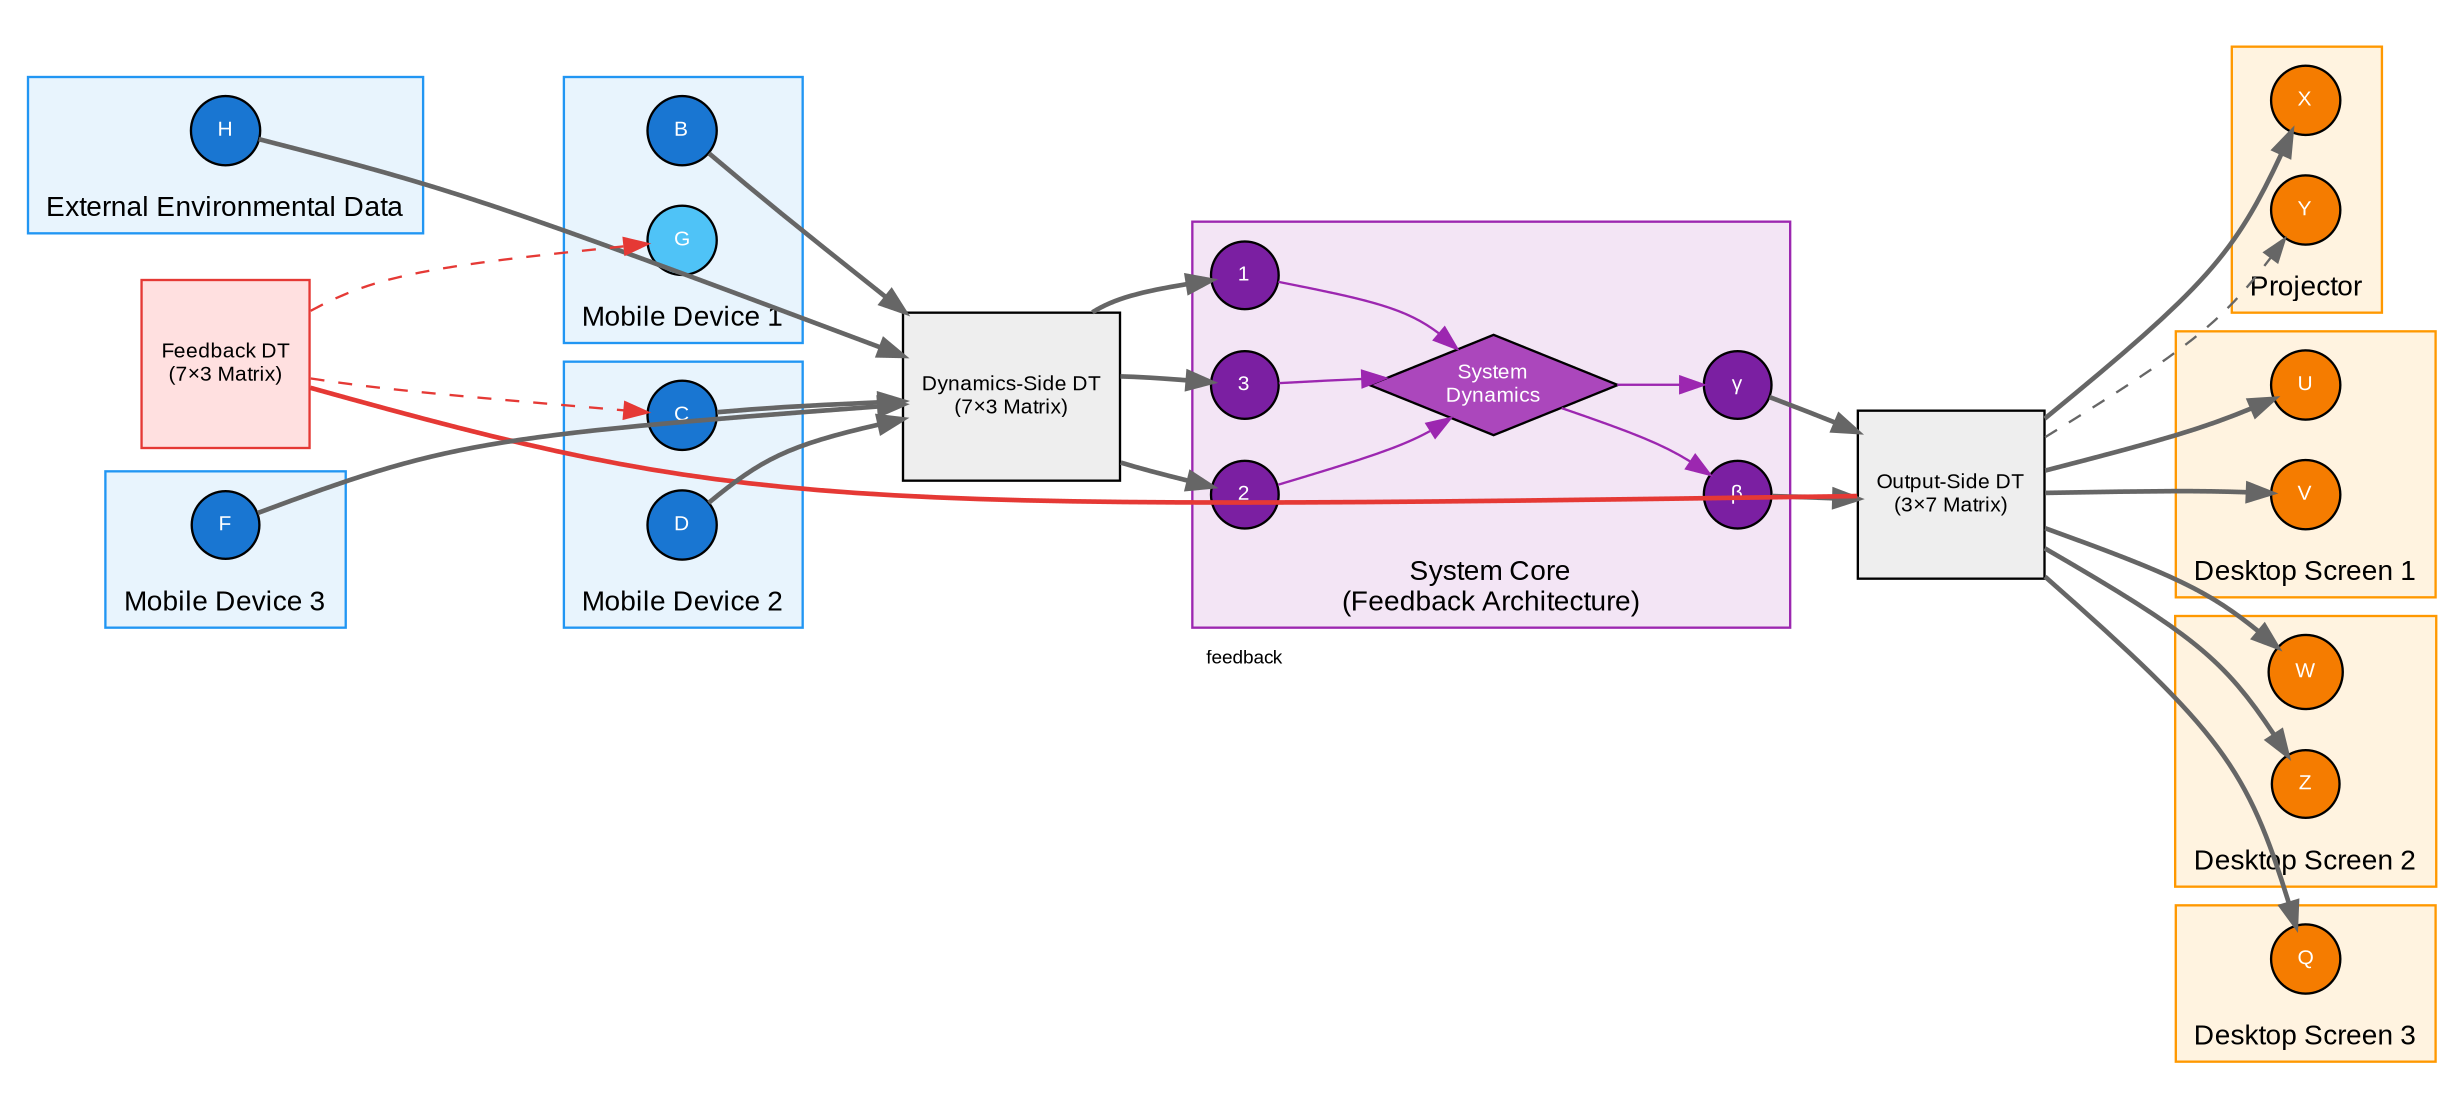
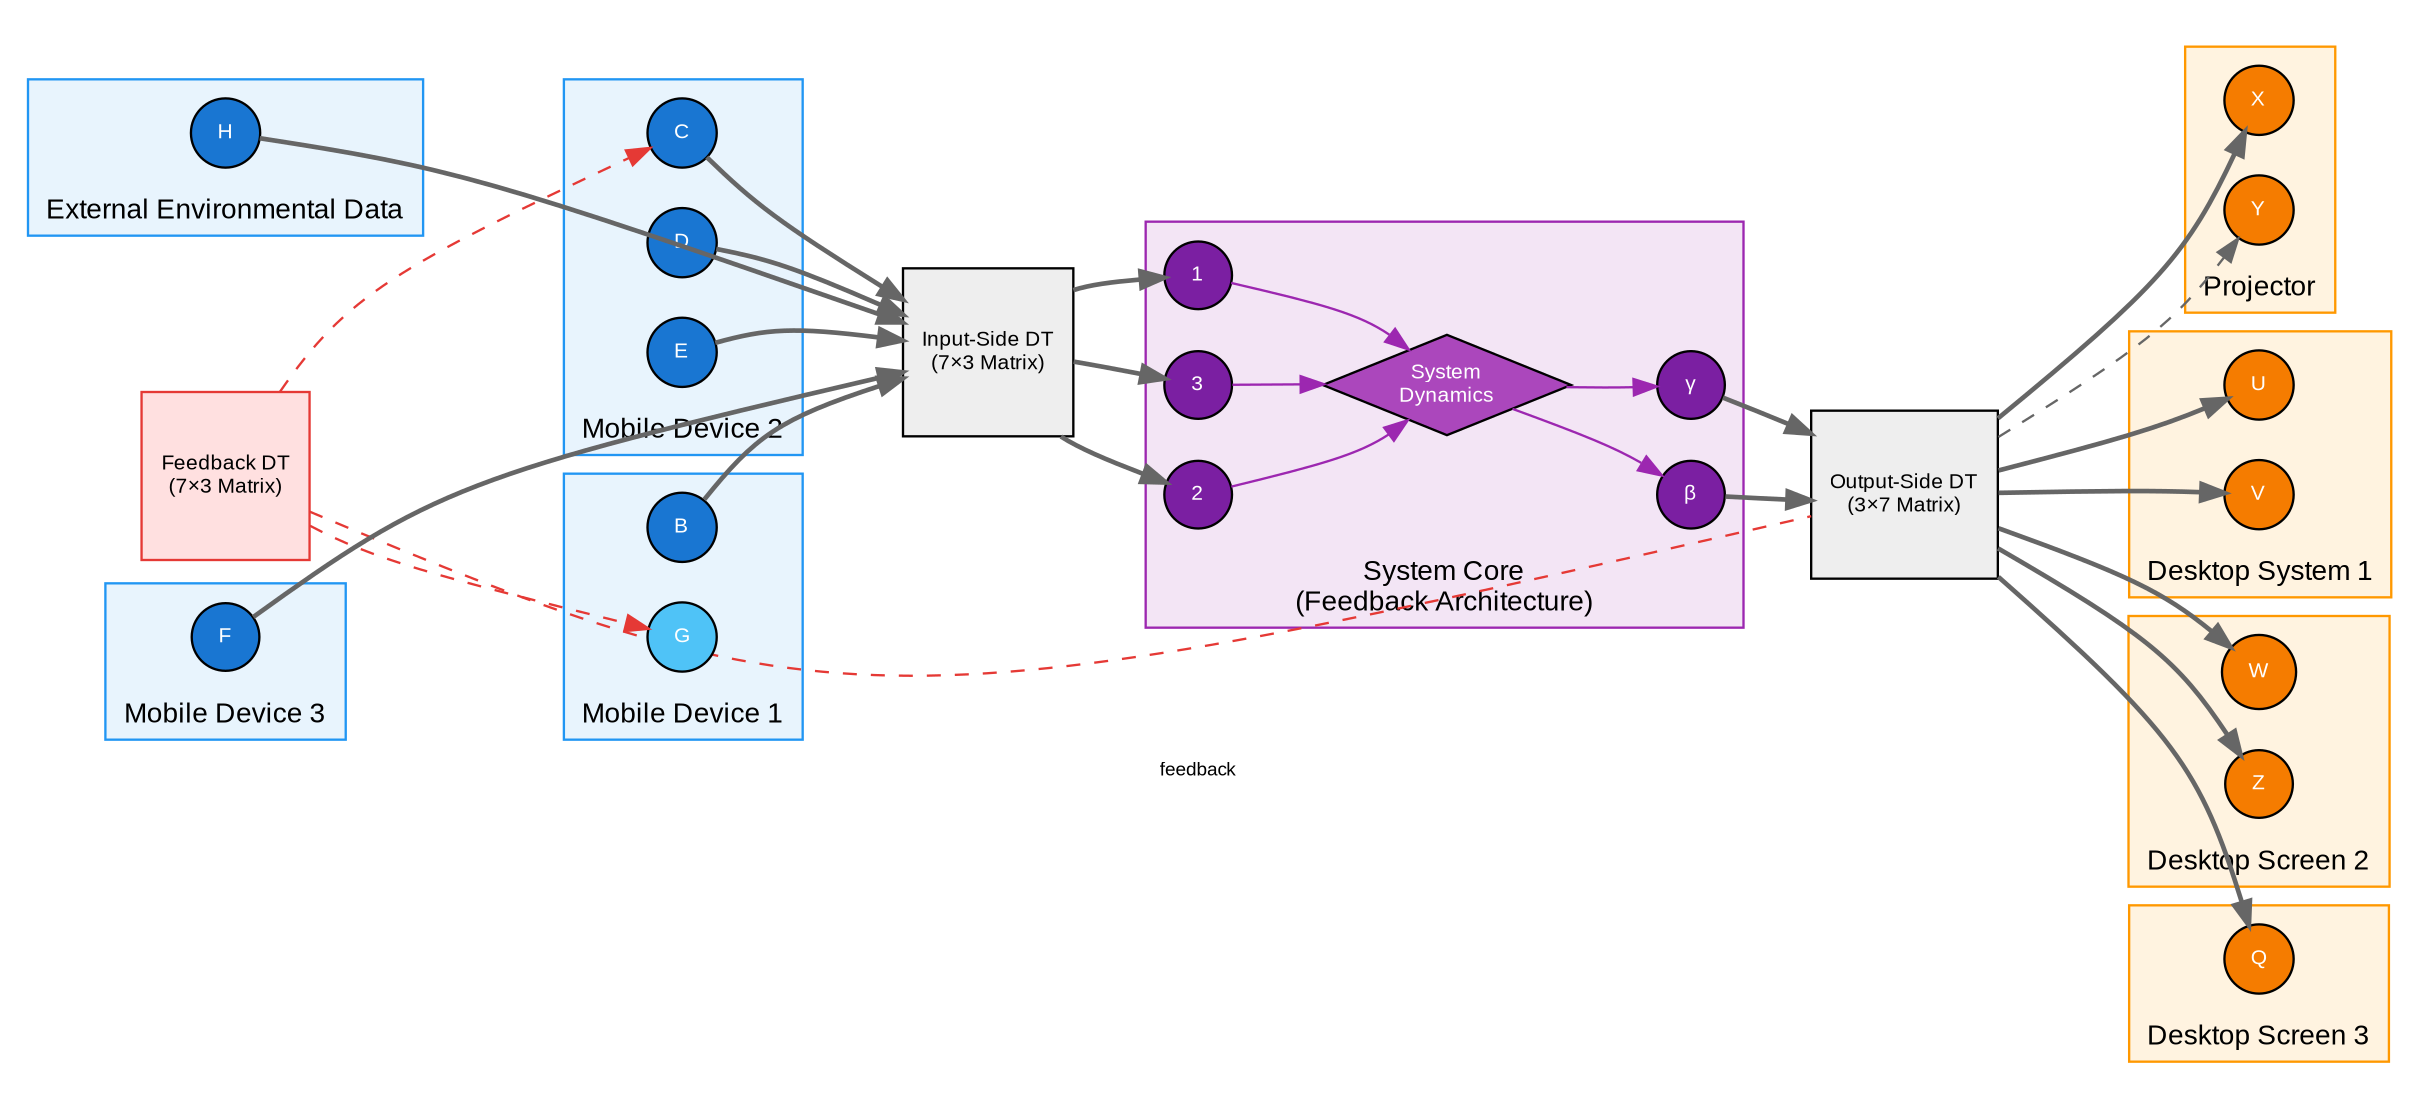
node "E": added
node "Dynamics-Side DT (7×3 Matrix)": label "Dynamics-Side DT (7×3 Matrix)" -> "Input-Side DT (7×3 Matrix)"
edge "Feedback DT (7×3 Matrix)" -- "Output-Side DT (3×7 Matrix)": style bold -> dashed
cluster "Desktop Screen 1": label "Desktop Screen 1" -> "Desktop System 1"
